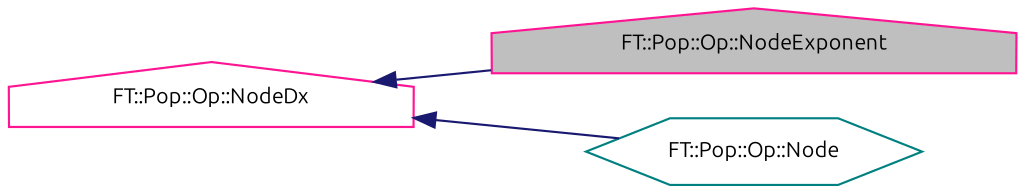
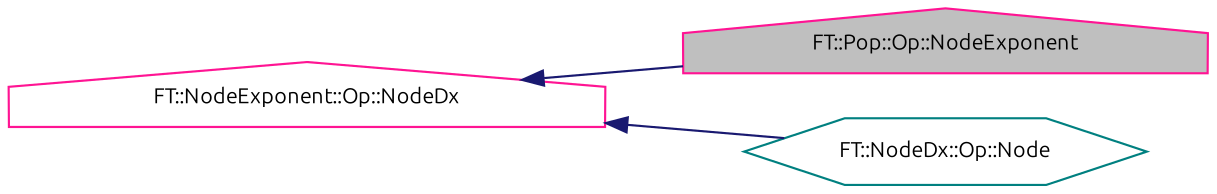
node "FT::Pop::Op::NodeDx": label "FT::Pop::Op::NodeDx" -> "FT::NodeExponent::Op::NodeDx"
node "FT::Pop::Op::Node": label "FT::Pop::Op::Node" -> "FT::NodeDx::Op::Node"
